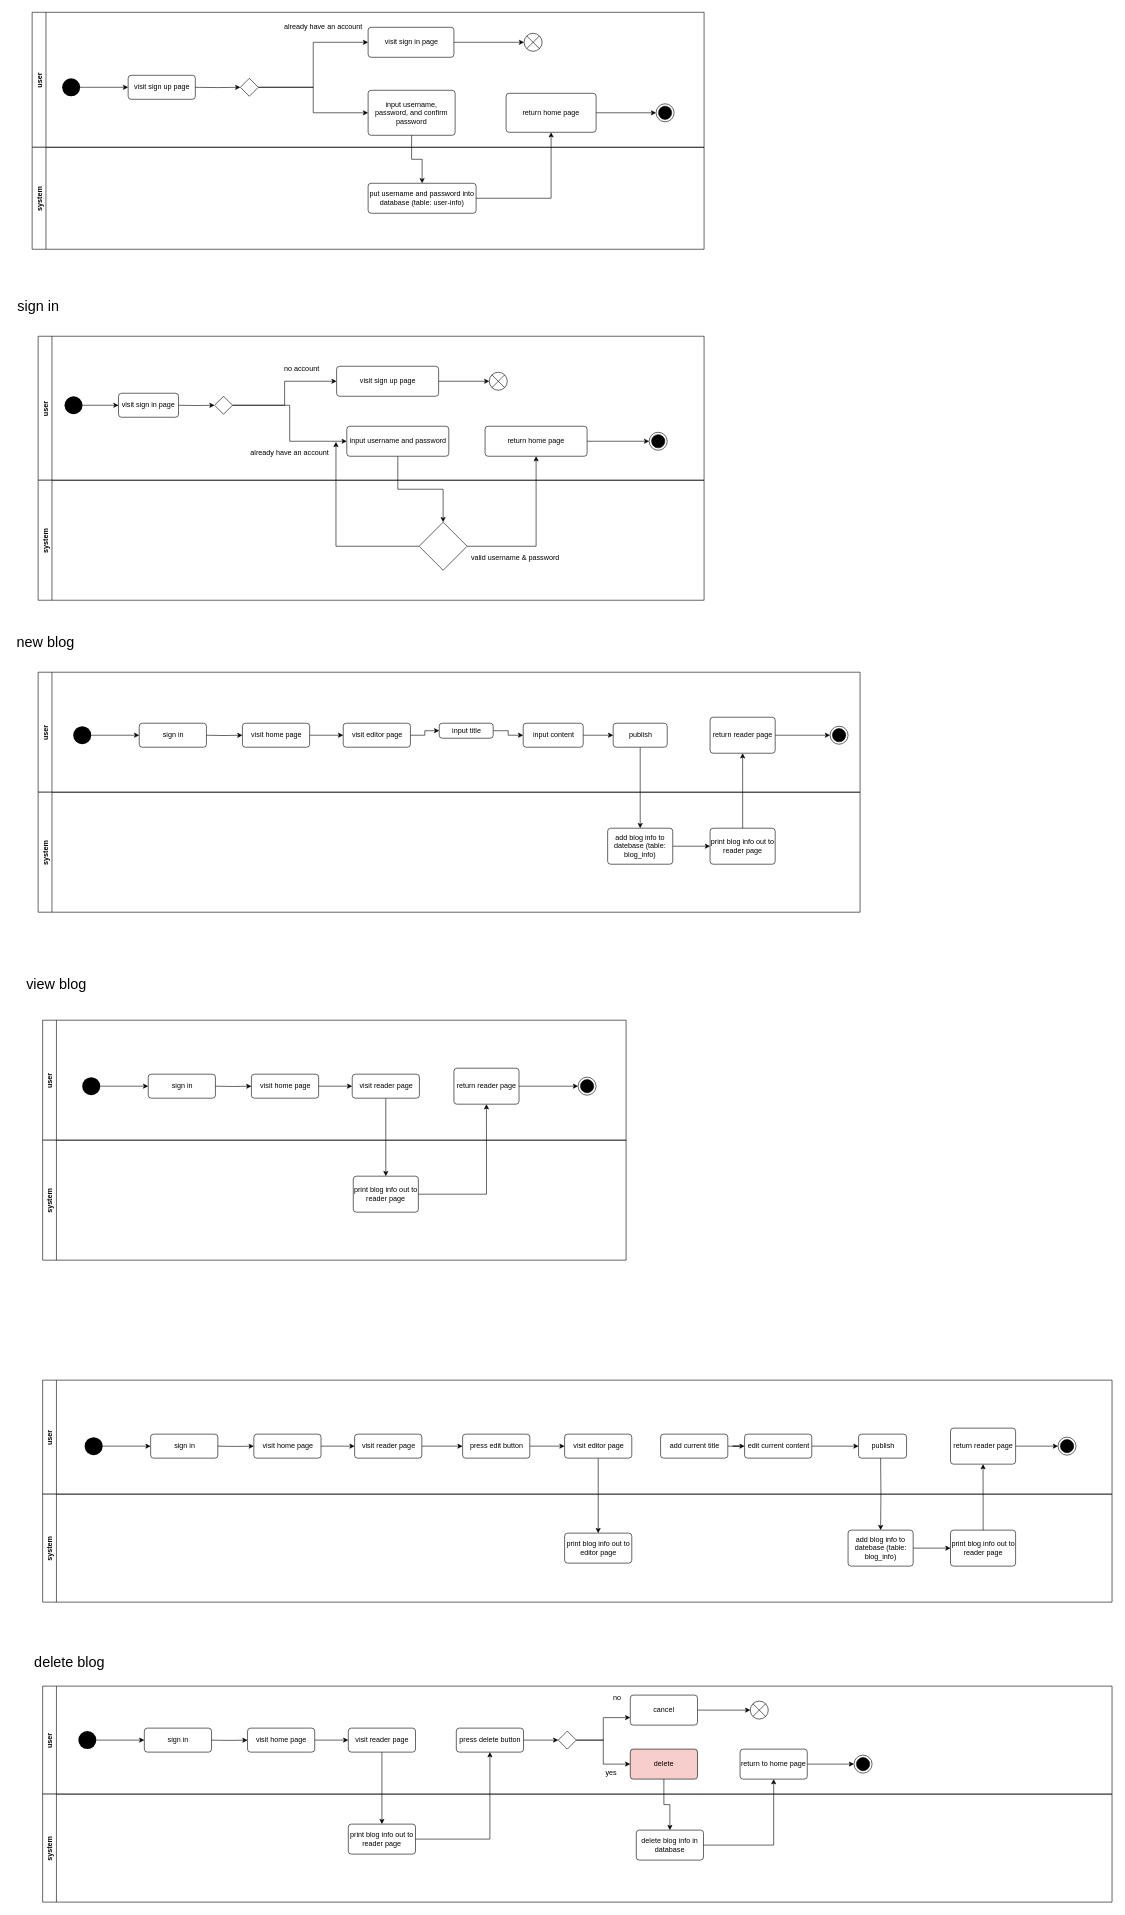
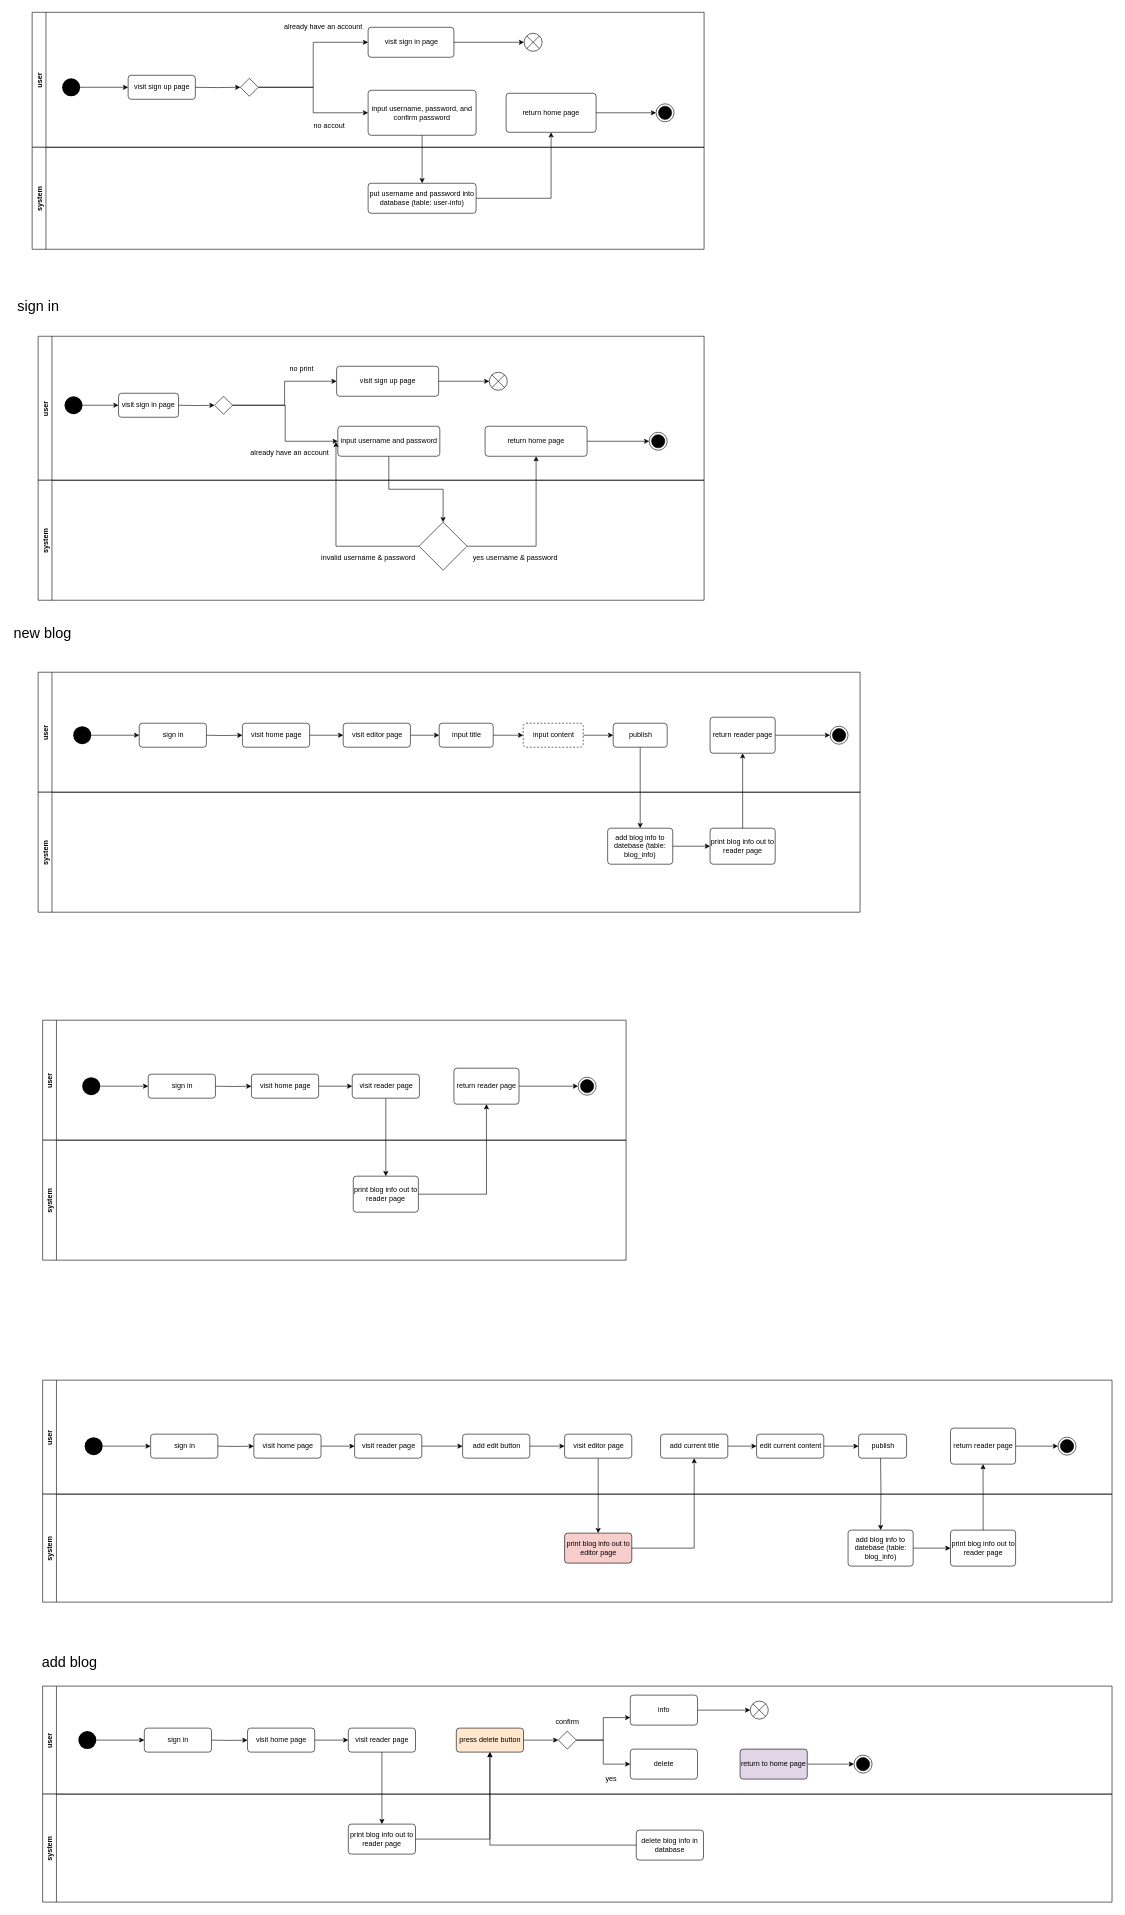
node "input username, password, and confirm password": size 87x45 -> 108x45
node "no accout": added
node "no account": label "no account" -> "no print"
node "input username and password": moved (398, 441) -> (389, 441)
node "invalid username & password": added
node "valid username & password": label "valid username & password" -> "yes username & password"
node "new blog": moved (45, 642) -> (42, 633)
node "input title": size 54x15 -> 54x24
node "input content": style solid -> dashed
node "view blog": removed
node "press edit button": label "press edit button" -> "add edit button"
node "edit current content": moved (778, 1446) -> (790, 1446)
edge "print blog info out to editor page" -> "add current title": added
node "print blog info out to editor page": fillcolor #ffffff -> #f8cecc
node "delete blog": label "delete blog" -> "add blog"
node "no": removed
node "cancel": label "cancel" -> "info"
node "confirm": added
node "press delete button": fillcolor #ffffff -> #ffe6cc
node "delete": fillcolor #f8cecc -> #ffffff
node "return to home page": fillcolor #ffffff -> #e1d5e7
node "yes": moved (611, 1773) -> (611, 1779)
edge "delete" -> "delete blog info in database": removed
edge "delete blog info in database" -> "return to home page": now "delete blog info in database" -> "press delete button"
